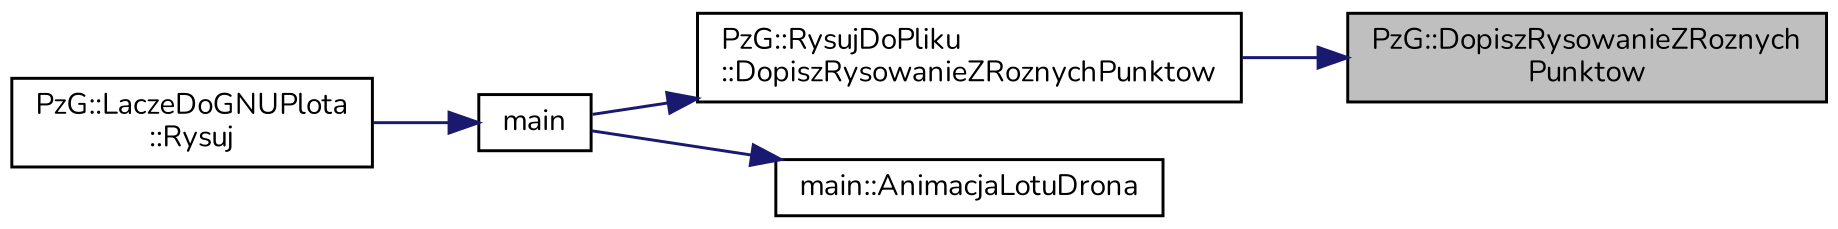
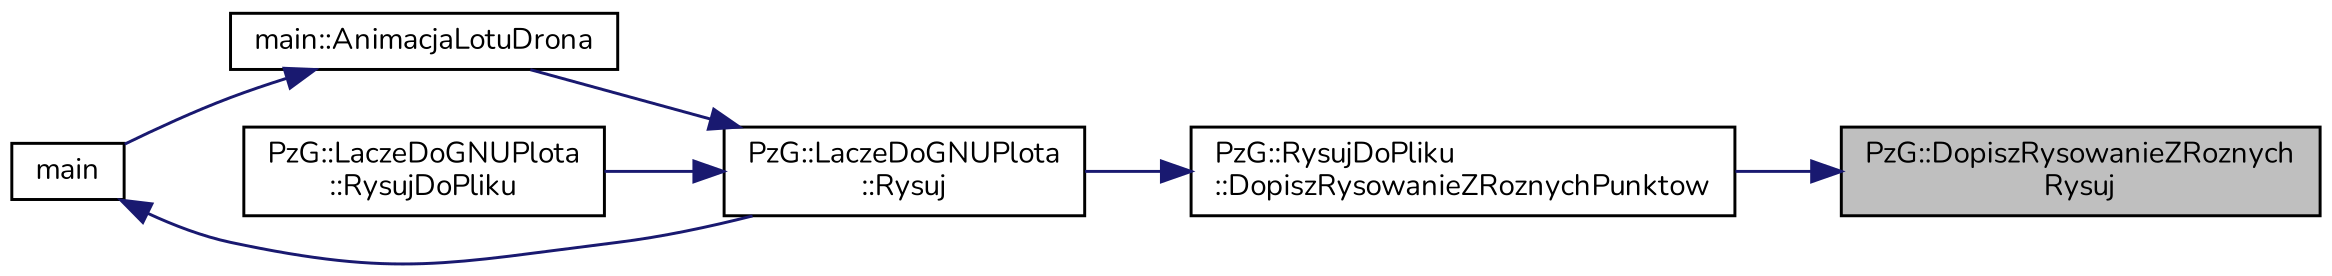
node "PzG::DopiszRysowanieZRoznych Punktow": label "PzG::DopiszRysowanieZRoznych Punktow" -> "PzG::DopiszRysowanieZRoznych Rysuj"
edge "main::AnimacjaLotuDrona" -> "PzG::LaczeDoGNUPlota ::Rysuj": added
edge "main" -> "PzG::RysujDoPliku ::DopiszRysowanieZRoznychPunktow": now "PzG::LaczeDoGNUPlota ::Rysuj" -> "PzG::RysujDoPliku ::DopiszRysowanieZRoznychPunktow"
node "PzG::LaczeDoGNUPlota ::RysujDoPliku": added
